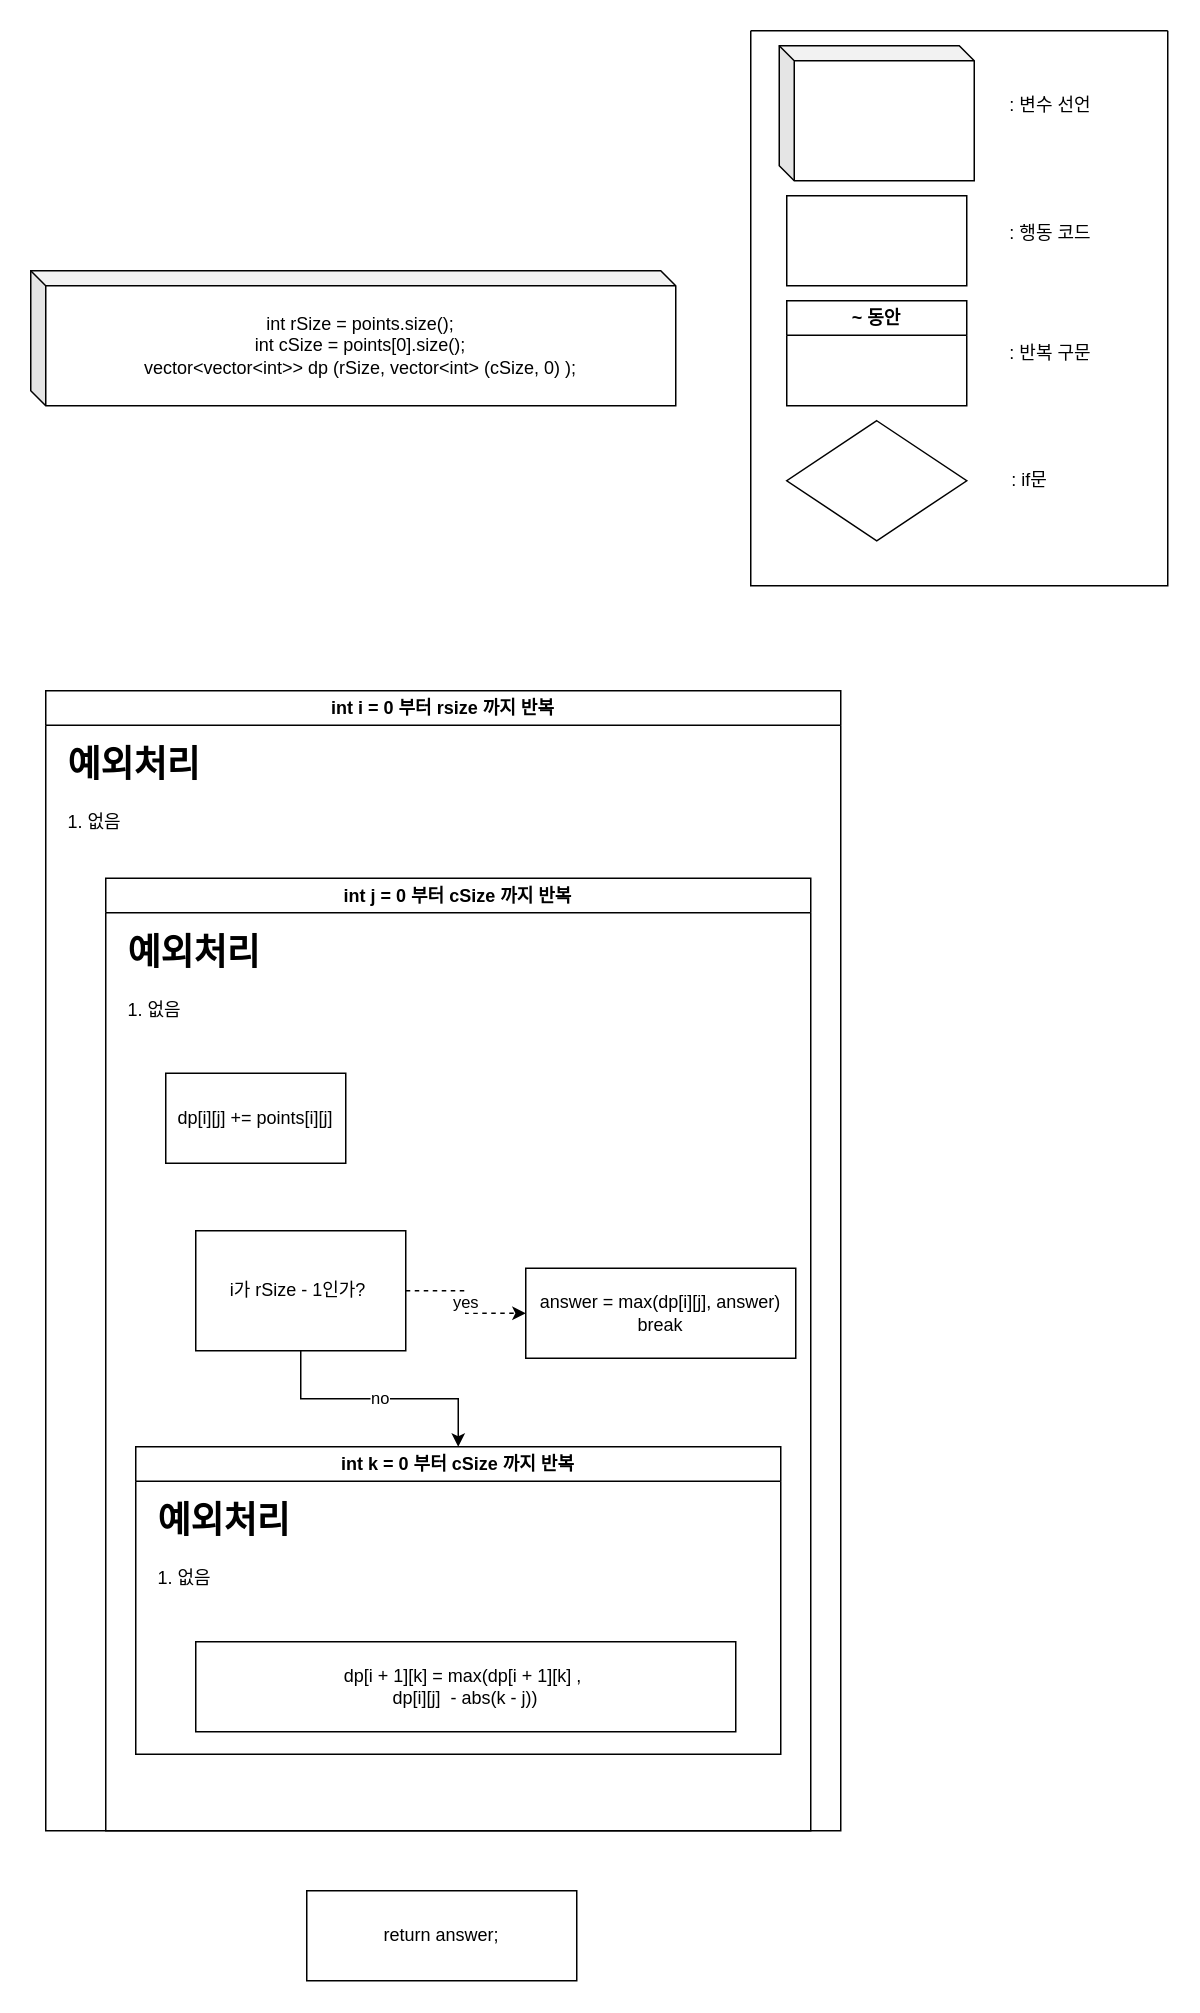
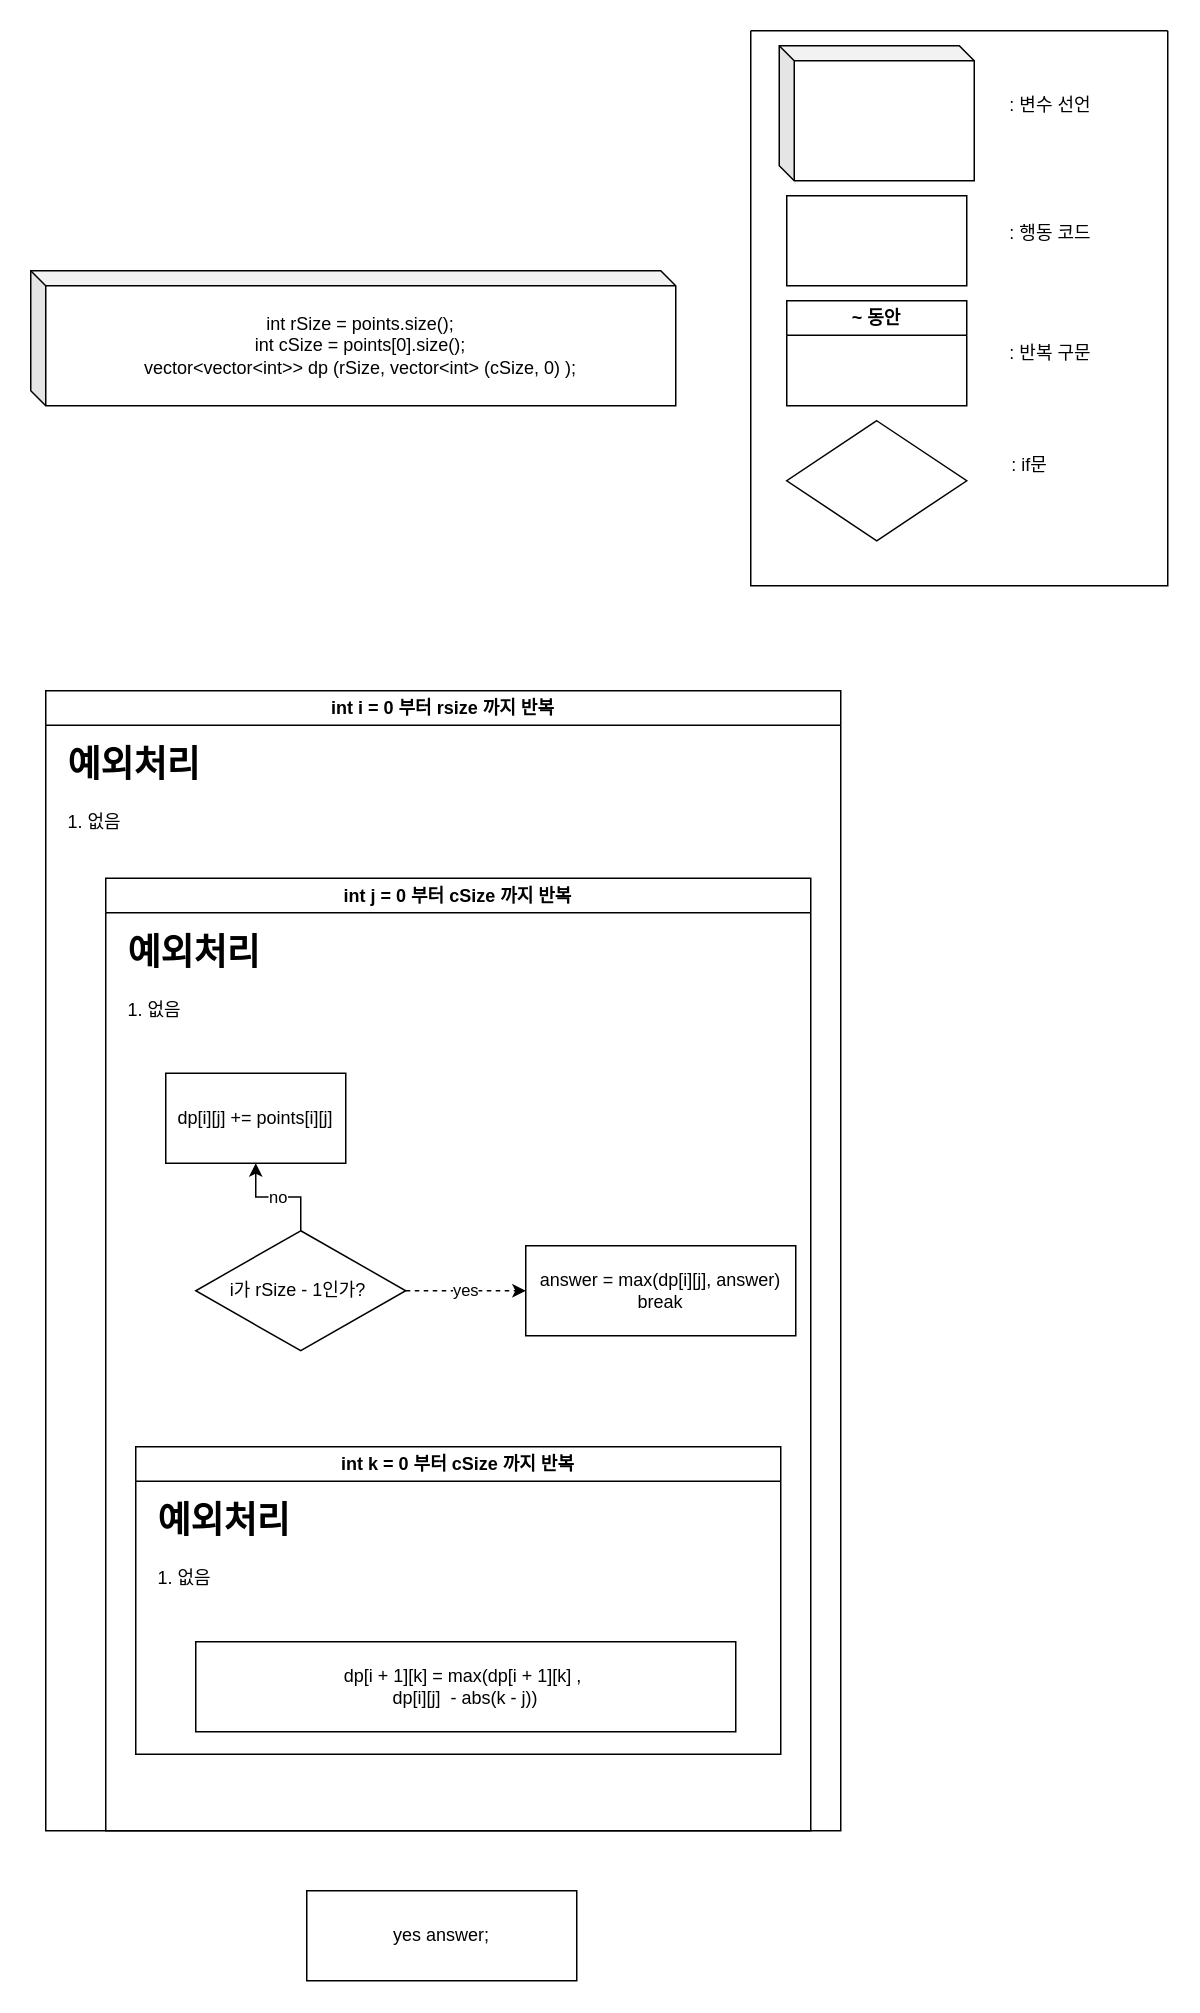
node ": if문": moved (1030, 481) -> (1030, 466)
node "i가 rSize - 1인가?": shape rectangle -> diamond
node "answer = max(dp[i][j], answer) break": moved (661, 1313) -> (661, 1291)
edge "i가 rSize - 1인가?" -> "int k = 0 부터 cSize 까지 반복": now "i가 rSize - 1인가?" -> "dp[i][j] += points[i][j]"
node "return answer;": label "return answer;" -> "yes answer;"
